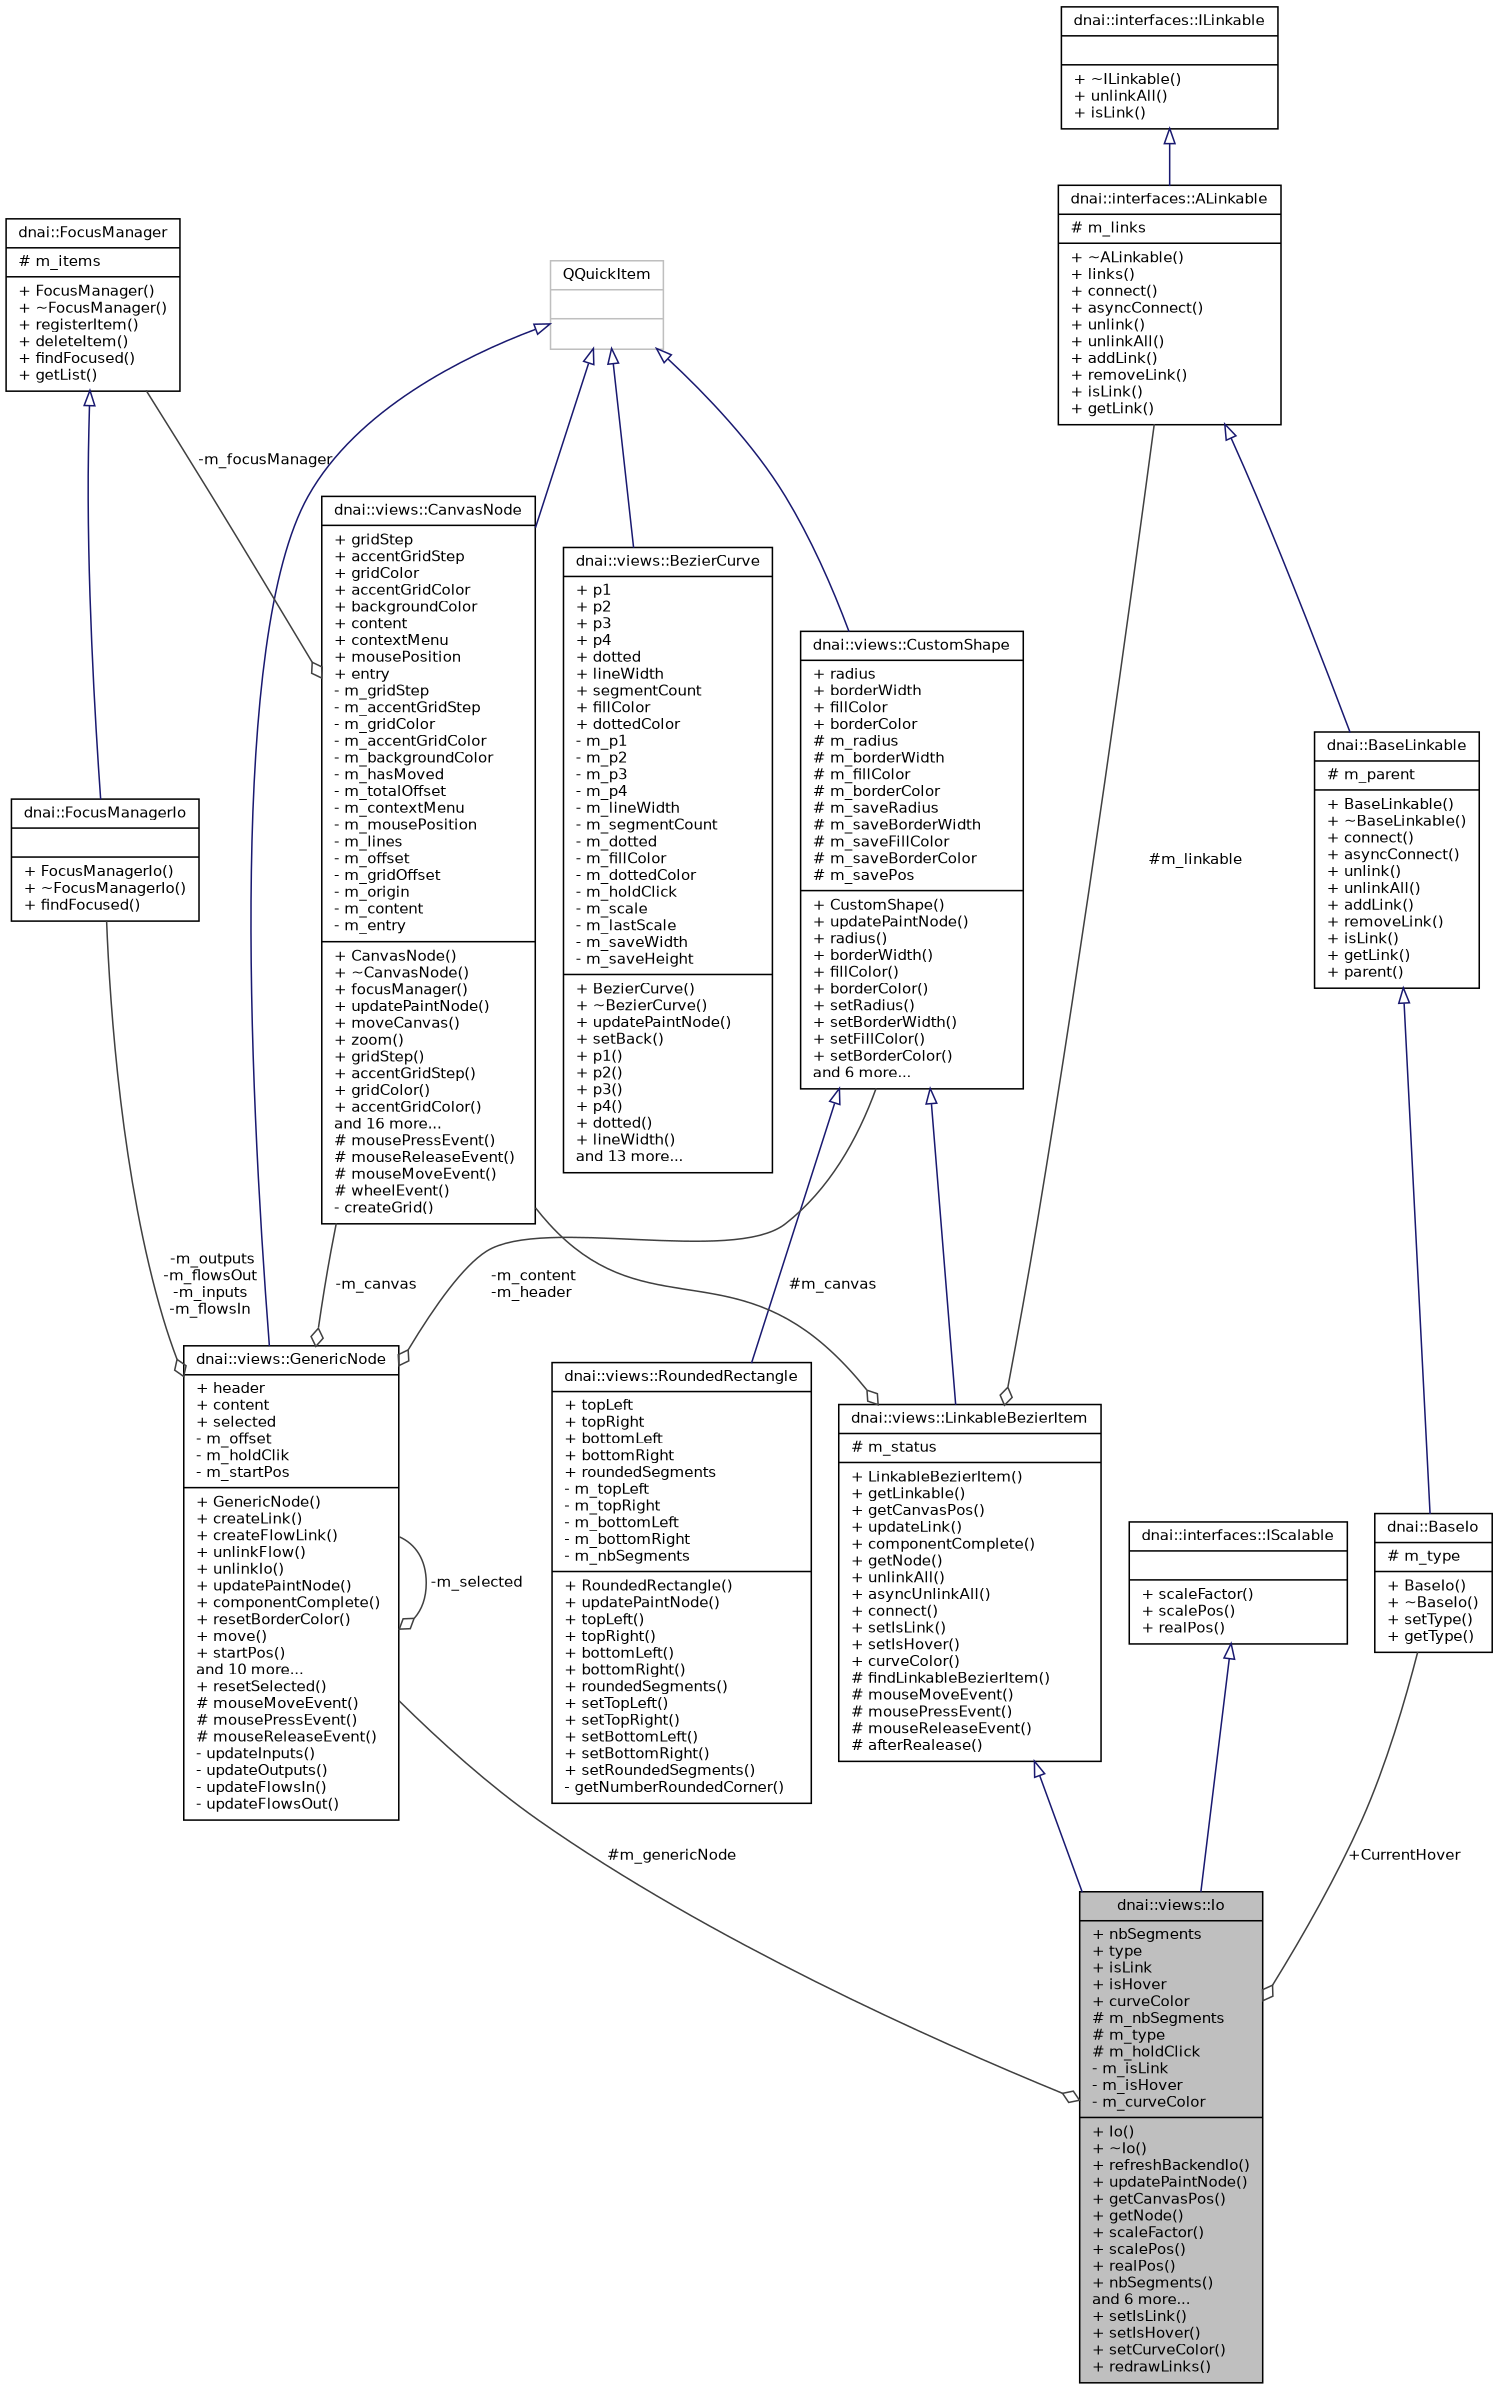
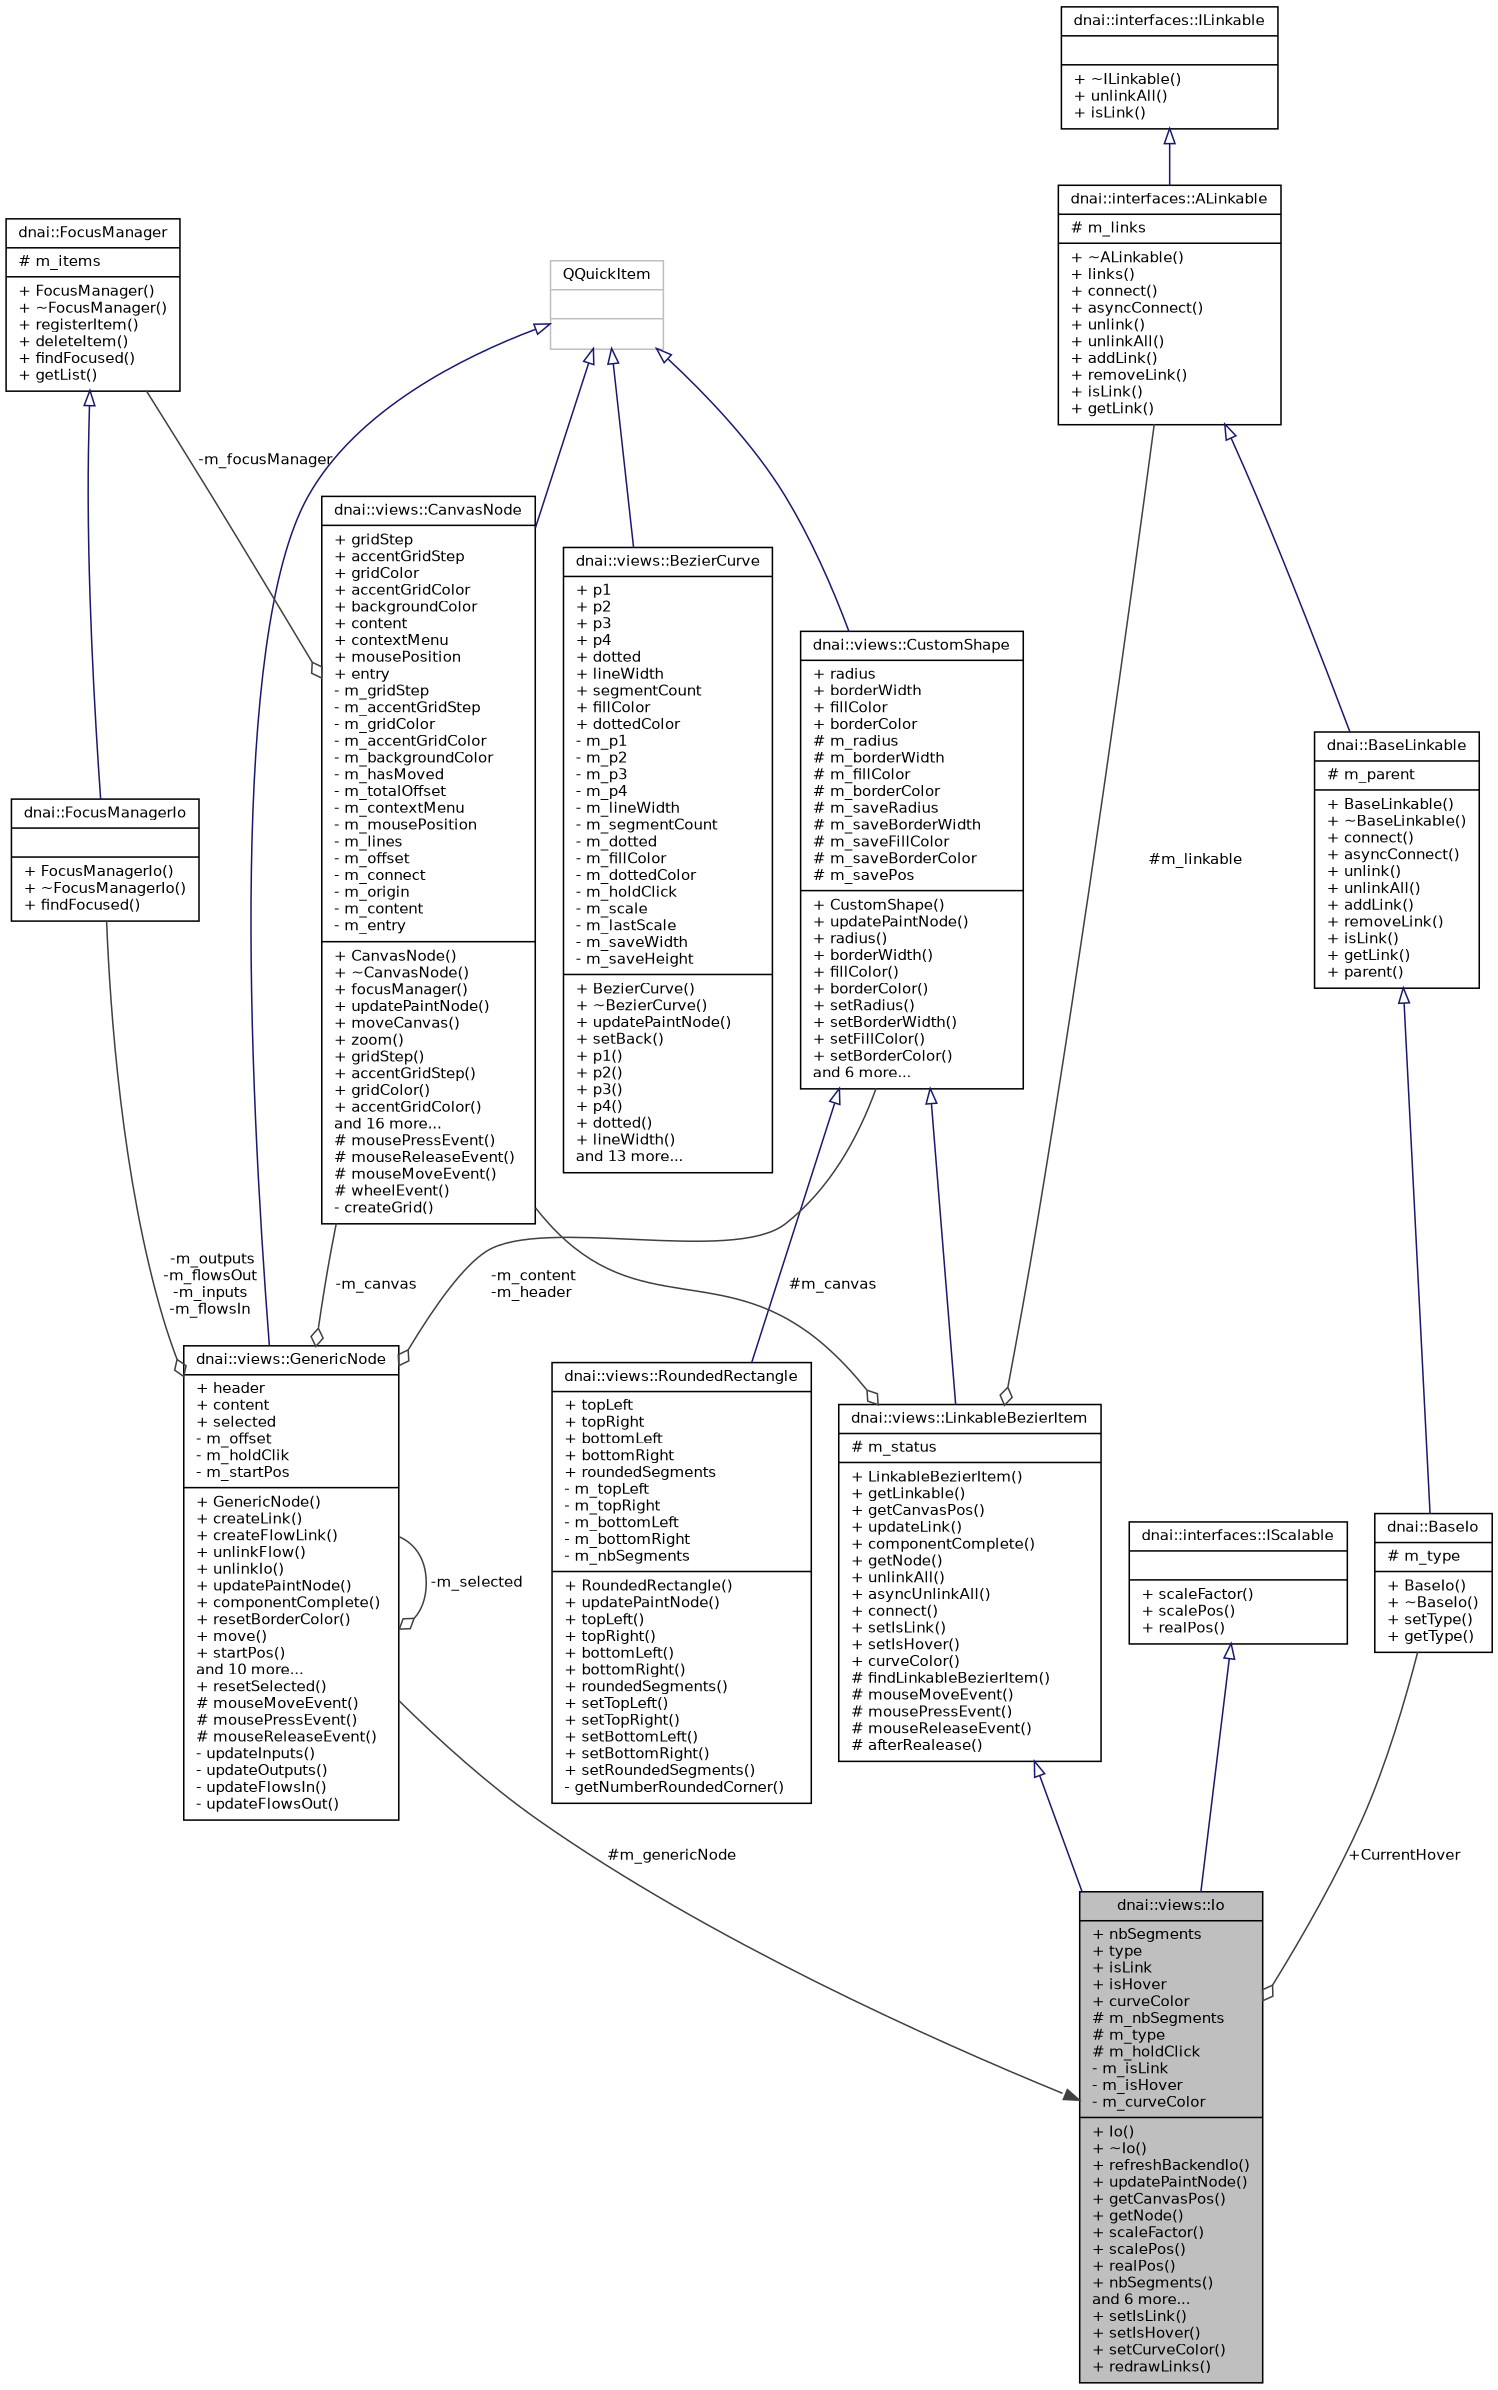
node "dnai::views::CanvasNode": text "- m_gridOffset" -> "- m_connect"
edge "dnai::views::GenericNode" -> "dnai::views::Io": arrowhead odiamond -> normal
